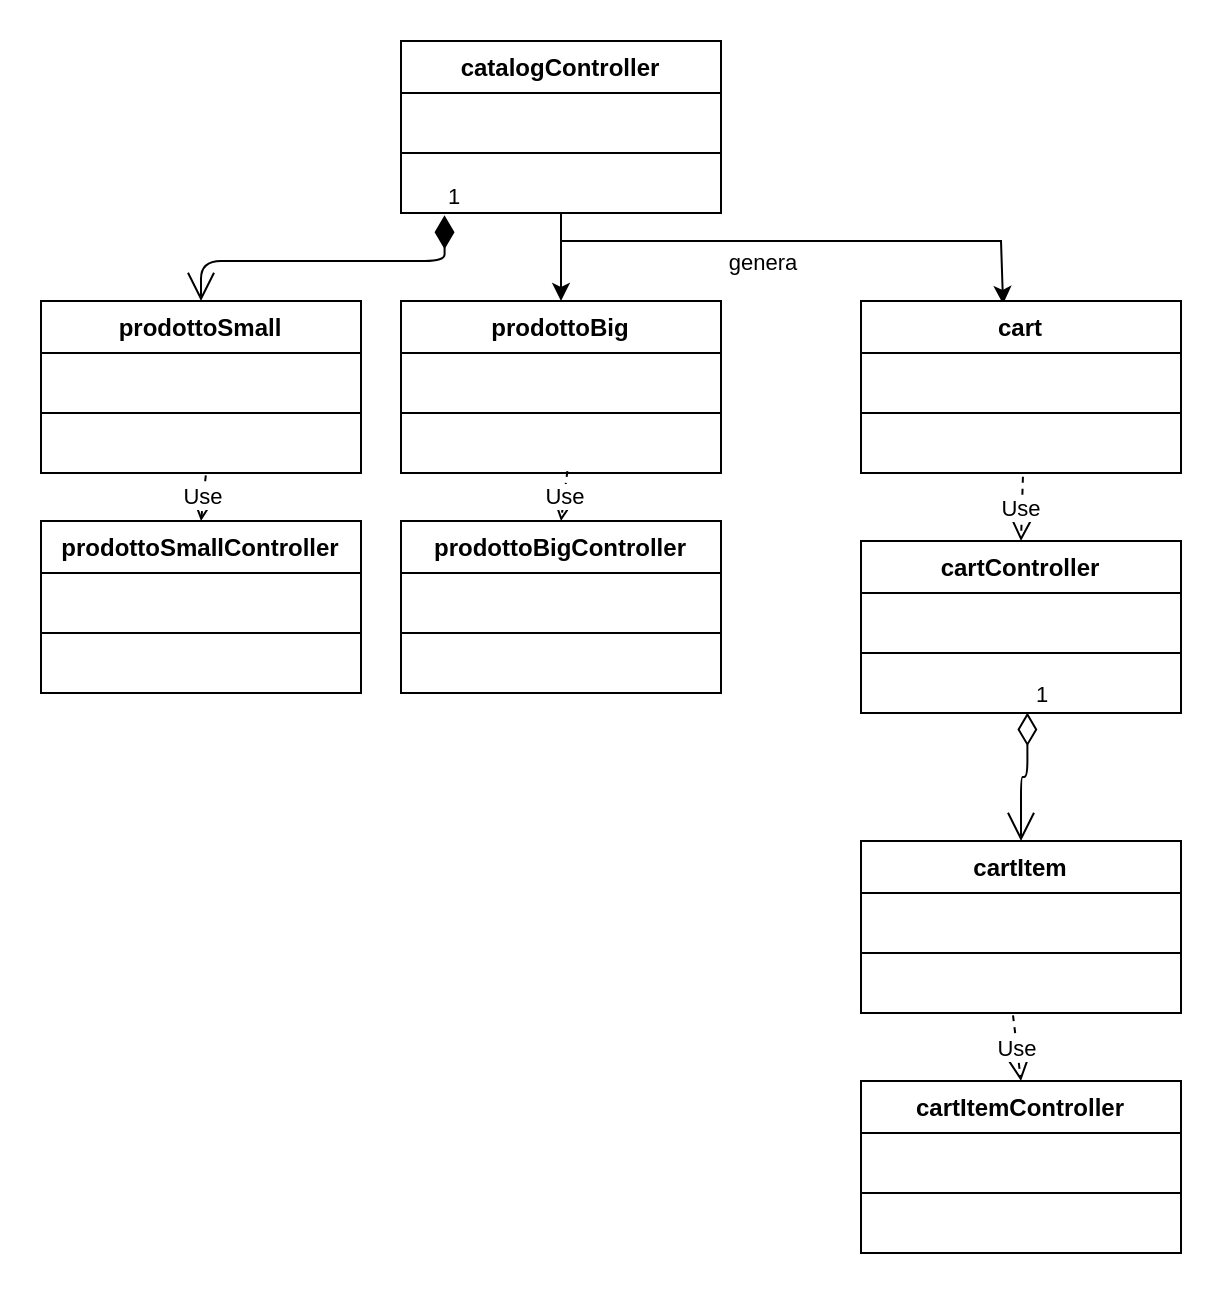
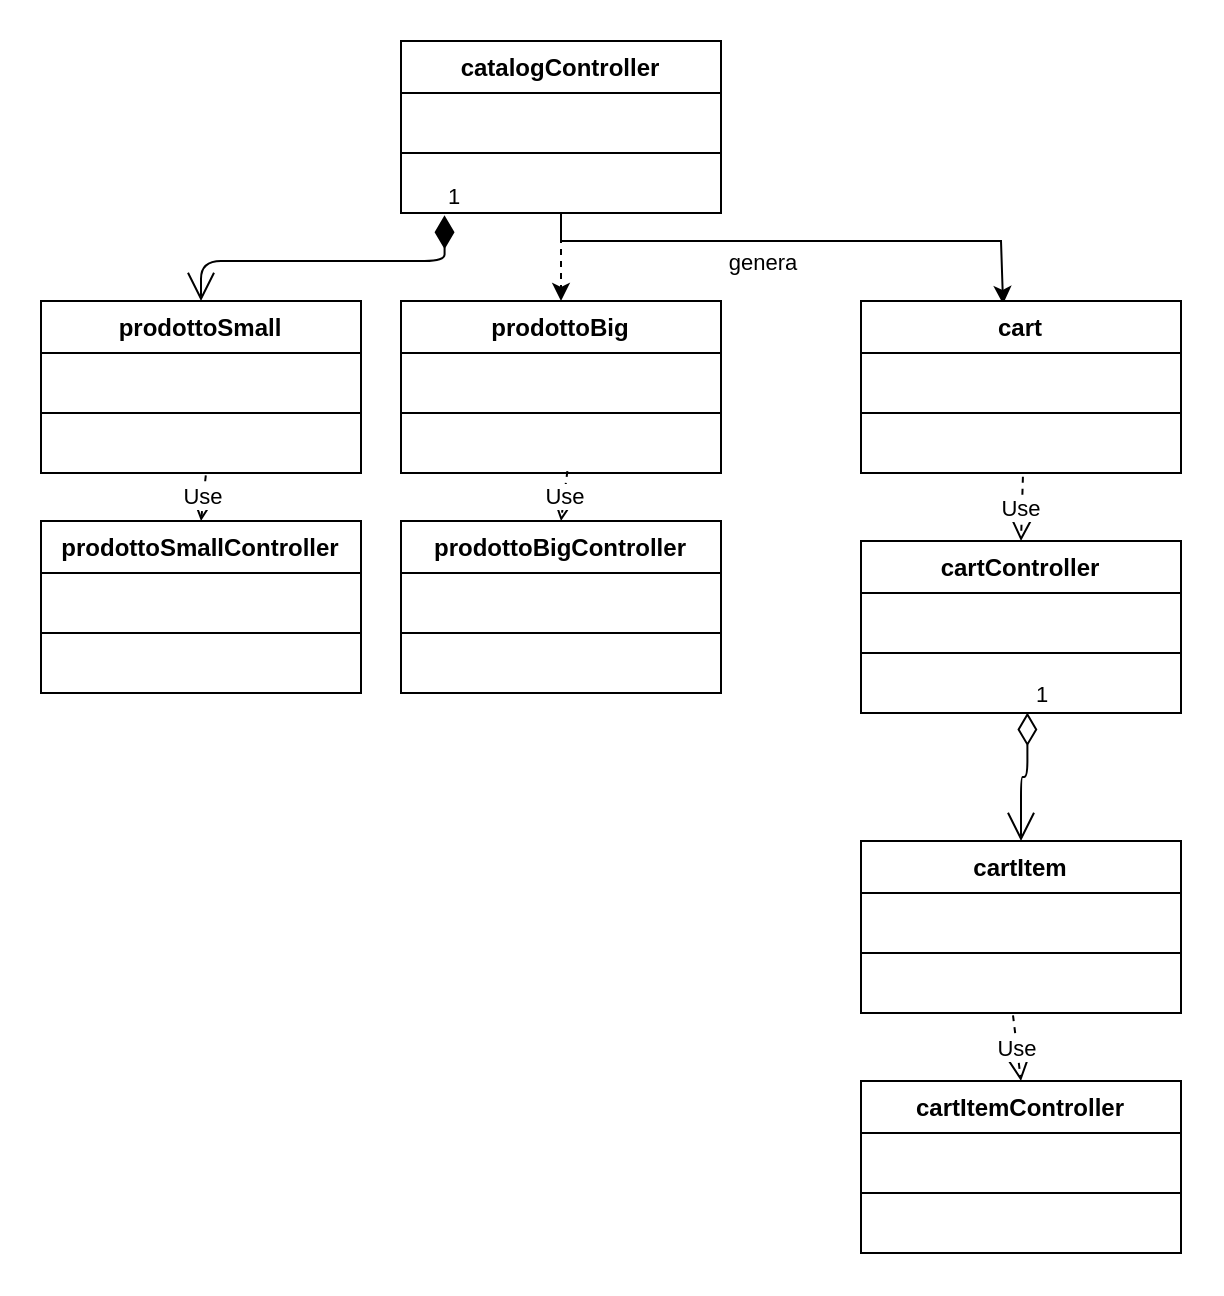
edge "catalogController" -> "prodottoBig": style solid -> dashed
